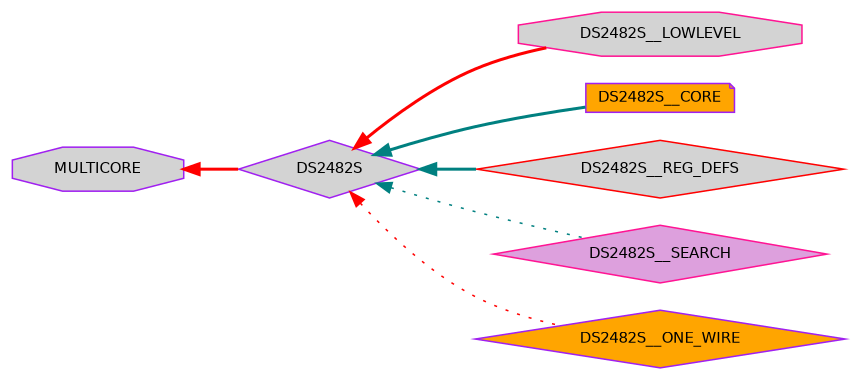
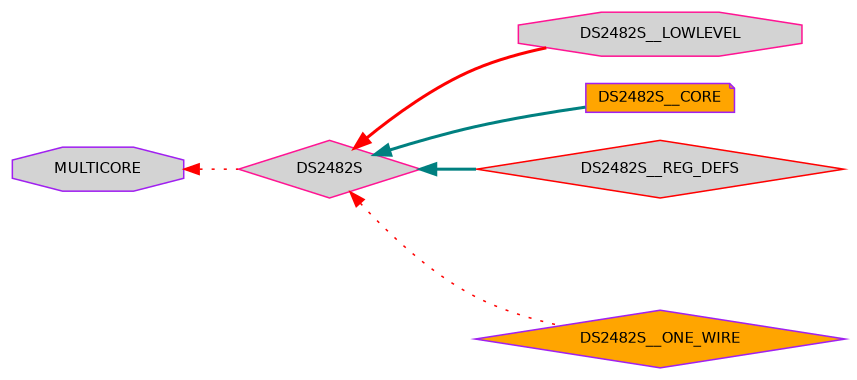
edge "DS2482S" -> "MULTICORE": style bold -> dotted
node "DS2482S": color purple -> deeppink
node "DS2482S__SEARCH": removed
